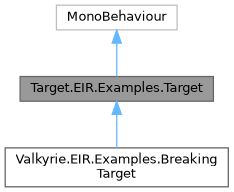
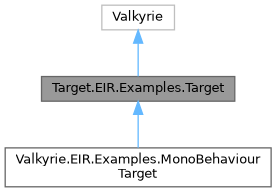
node "MonoBehaviour": label "MonoBehaviour" -> "Valkyrie"
node "Valkyrie.EIR.Examples.Breaking Target": label "Valkyrie.EIR.Examples.Breaking Target" -> "Valkyrie.EIR.Examples.MonoBehaviour Target"
